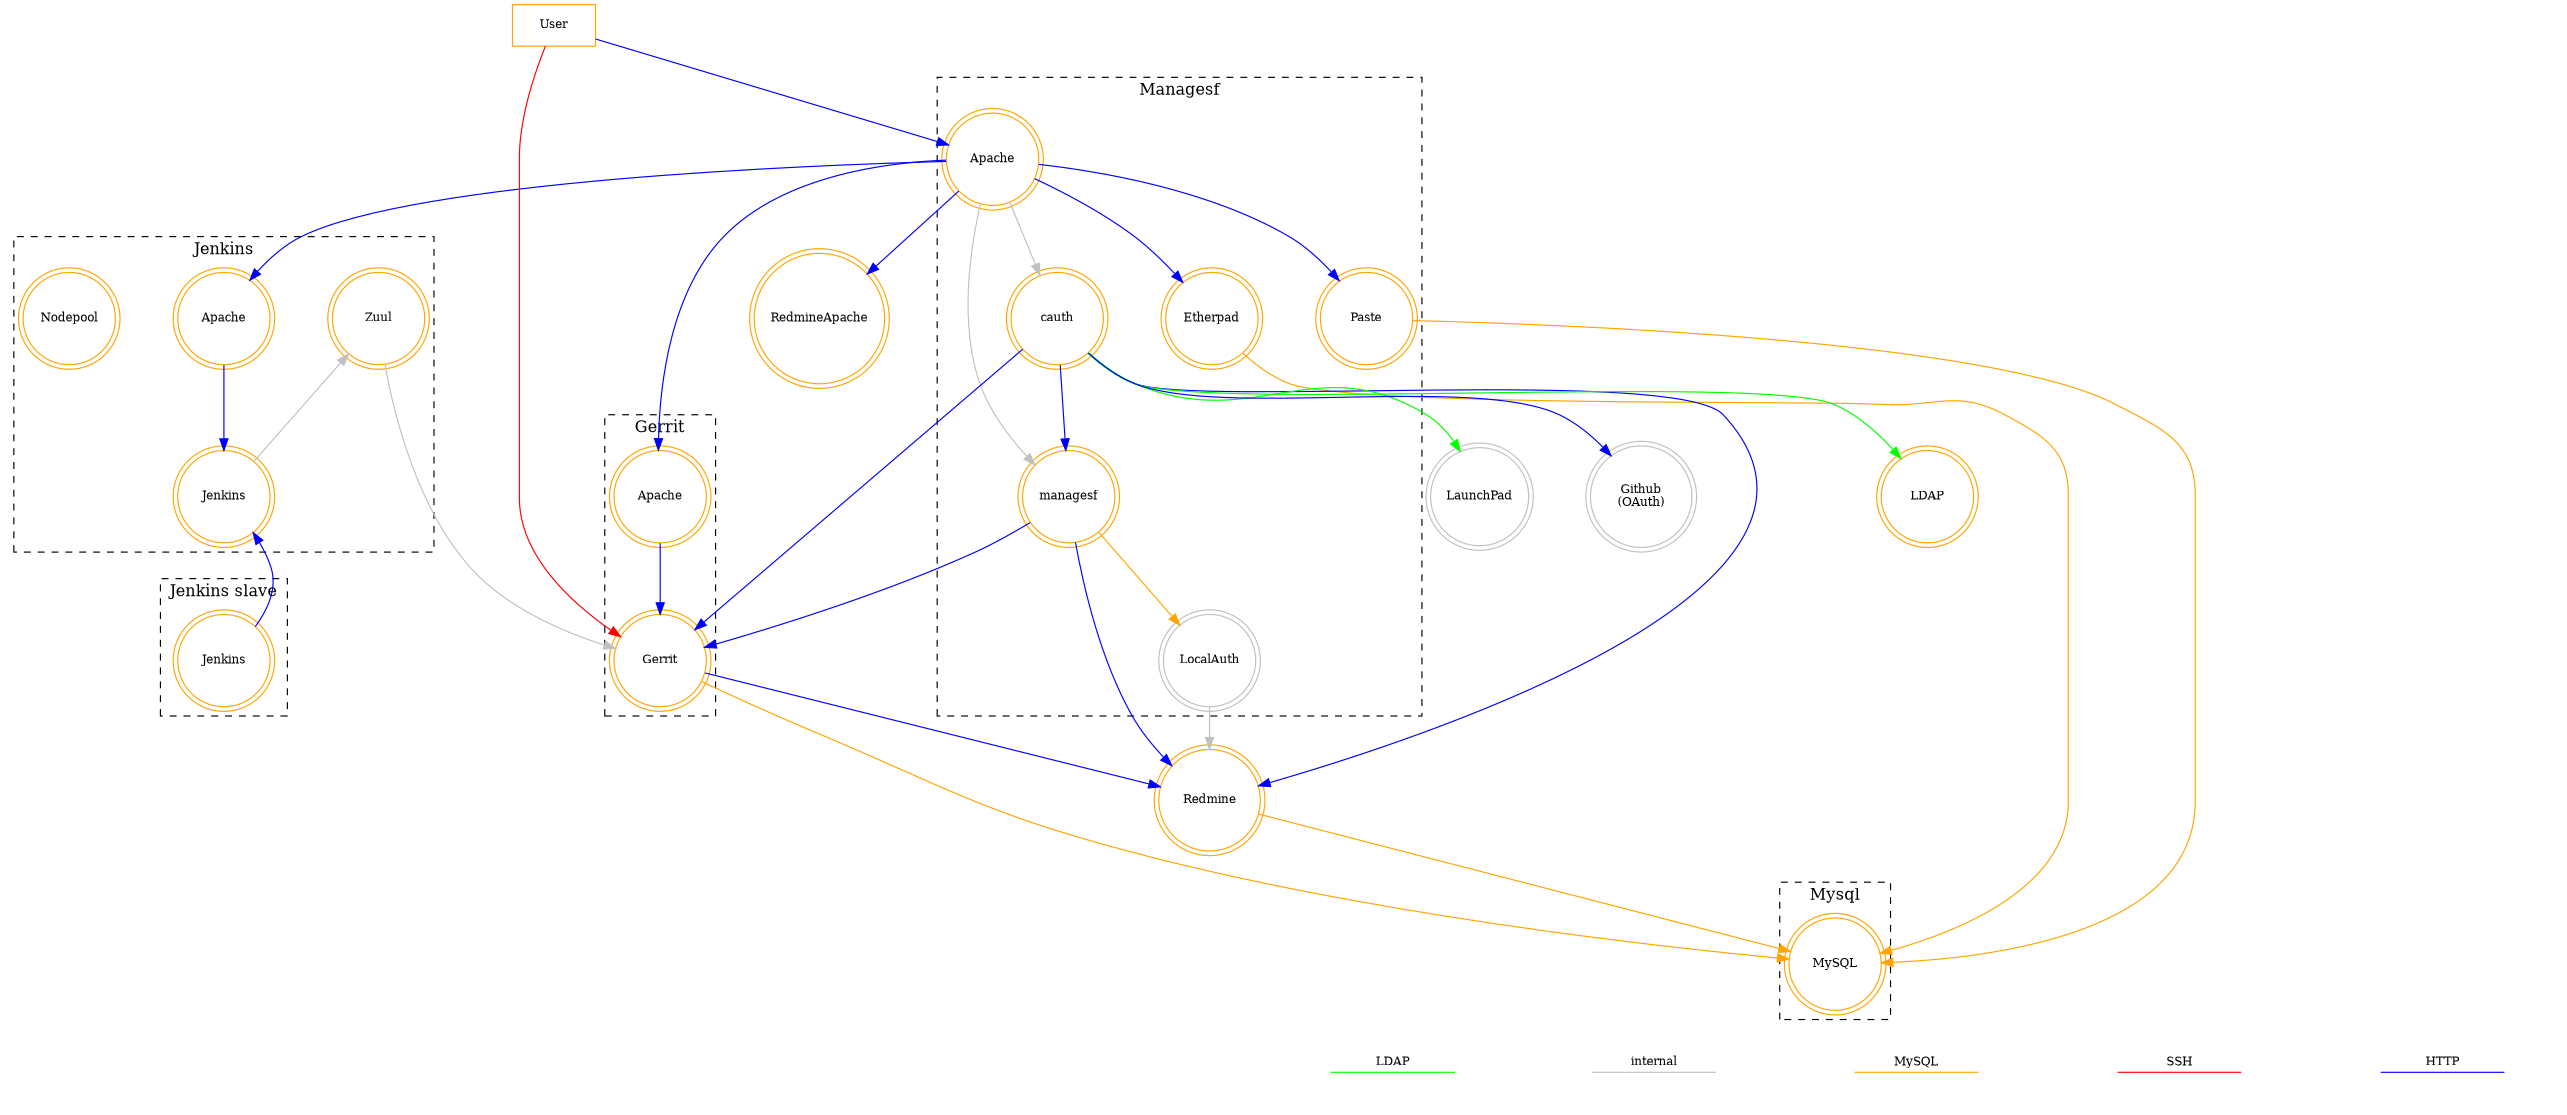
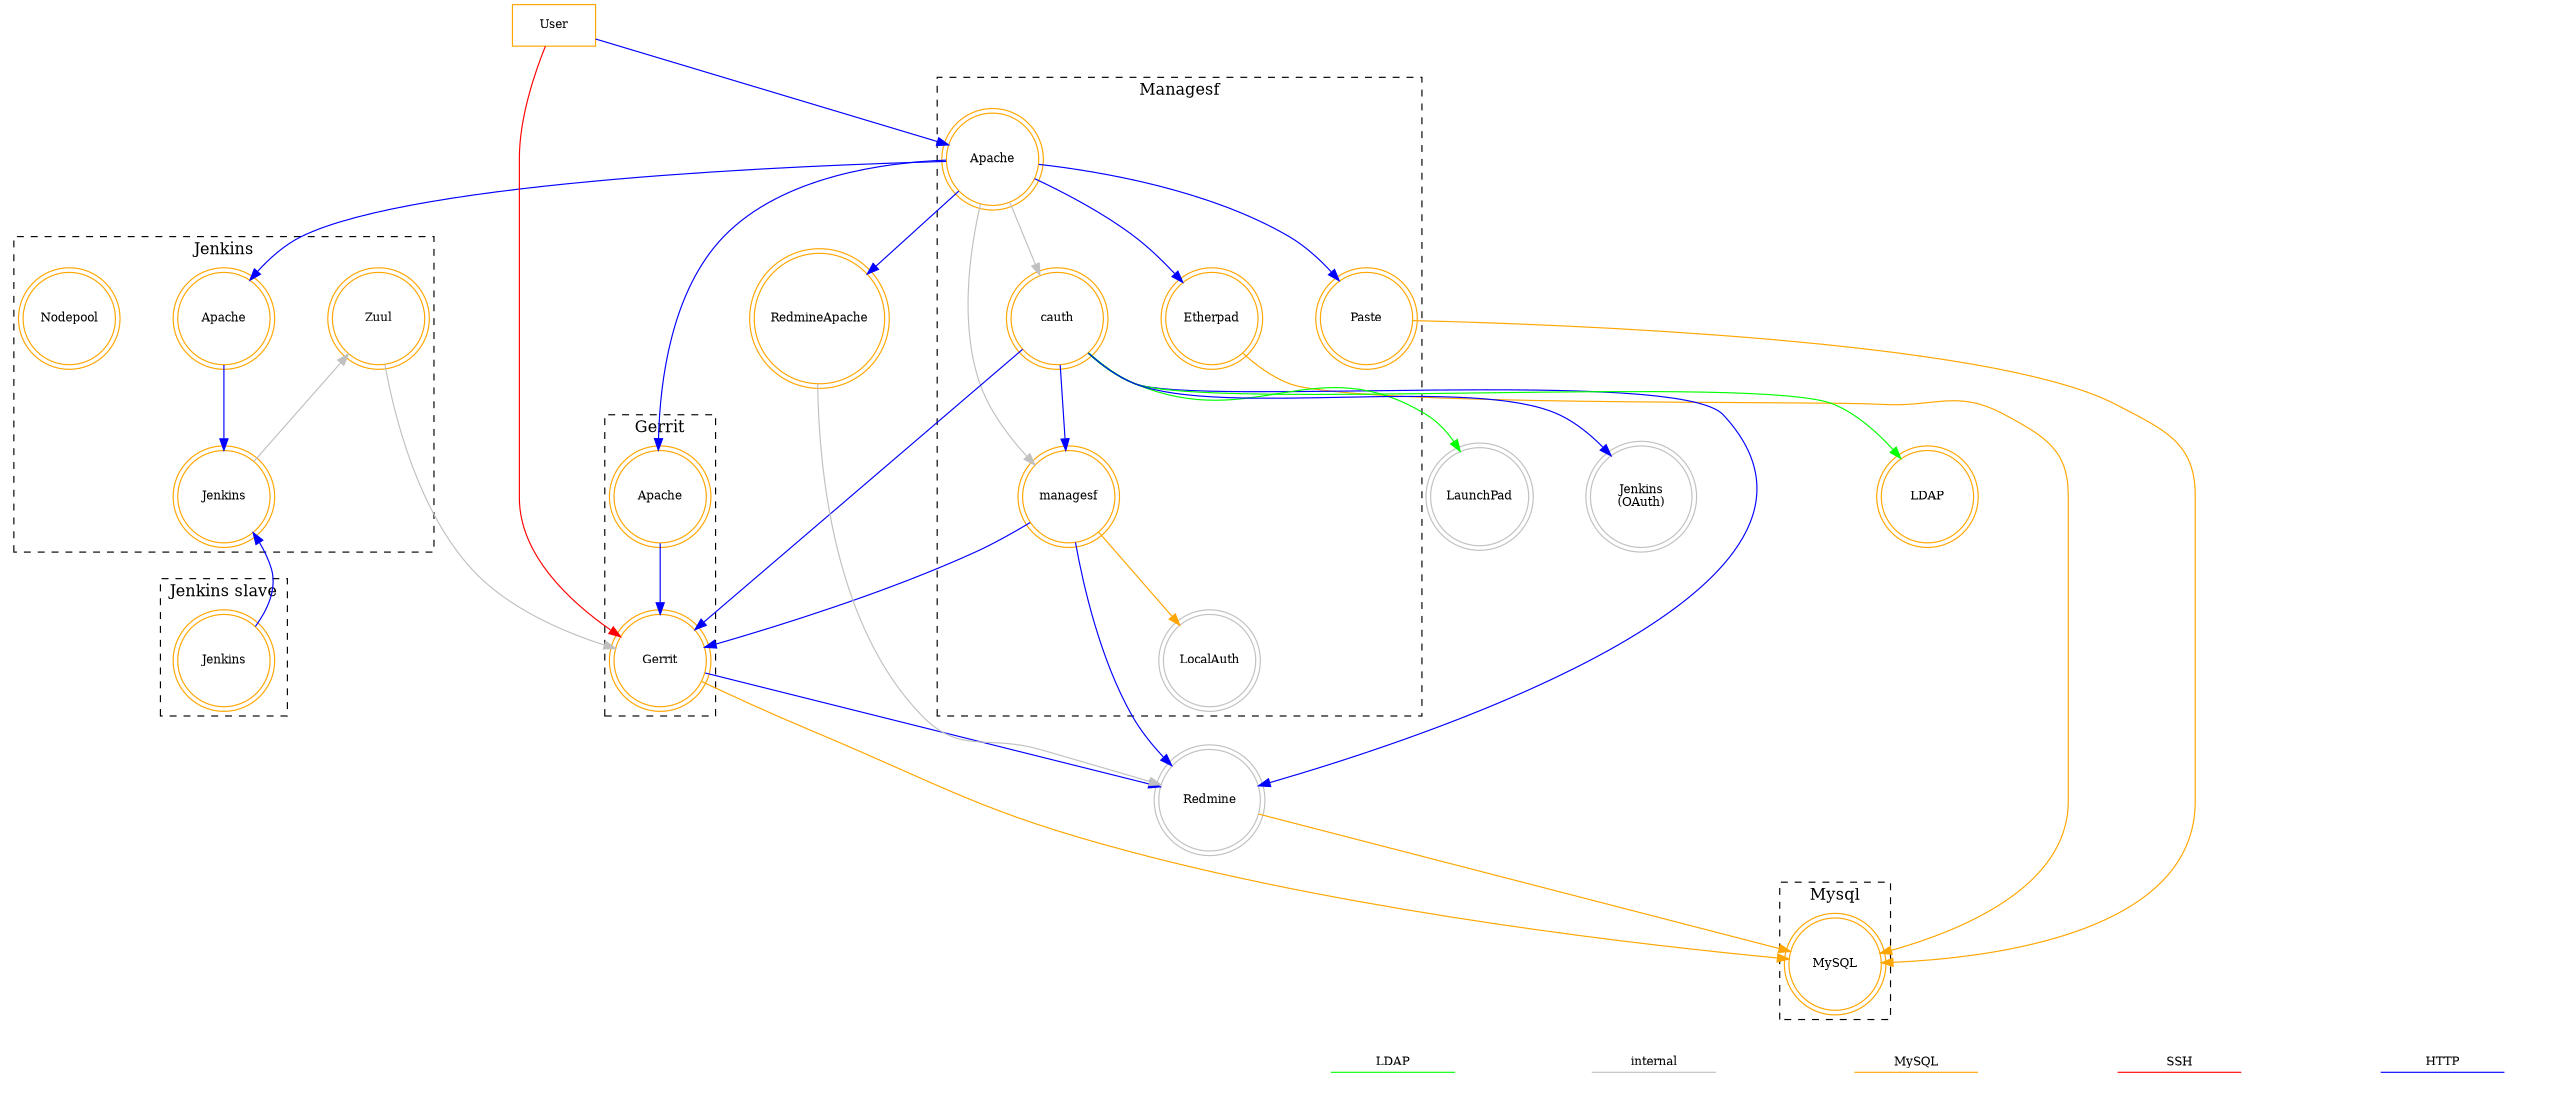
node "Github (OAuth)": label "Github (OAuth)" -> "Jenkins (OAuth)"
edge "LocalAuth" -> "Redmine": now "RedmineApache" -> "Redmine"
node "Redmine": color orange -> gray
